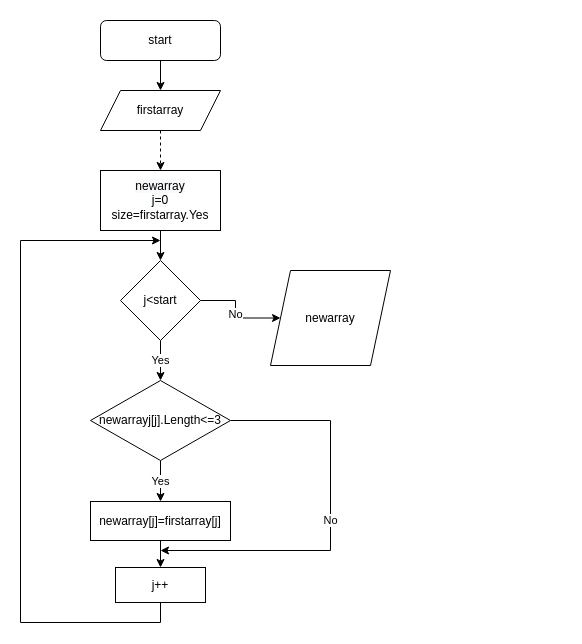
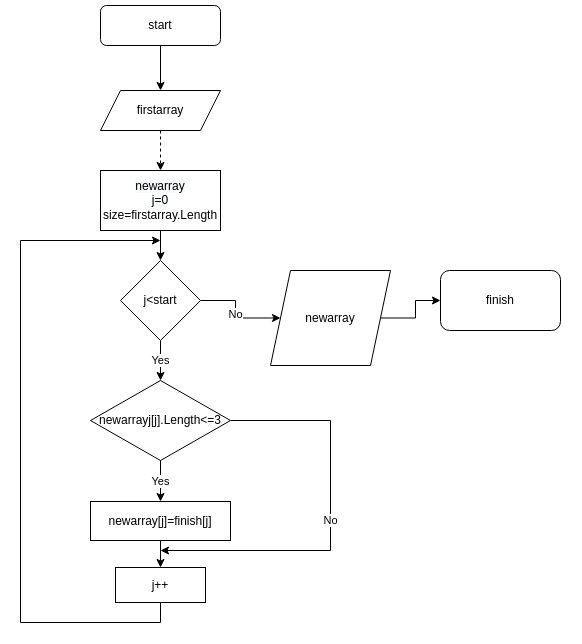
node "start": moved (161, 41) -> (161, 26)
node "newarrayj=0 size=firstarray.Yes": label "newarrayj=0 size=firstarray.Yes" -> "newarrayj=0 size=firstarray.Length"
node "finish": added
edge "newarray" -> "finish": added
node "newarray[j]=firstarray[j]": label "newarray[j]=firstarray[j]" -> "newarray[j]=finish[j]"
